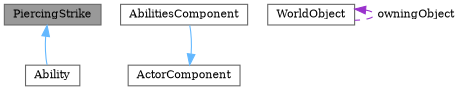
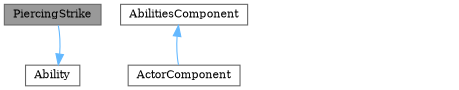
node "WorldObject": removed
edge "AbilitiesComponent" -> "ActorComponent": reversed
edge "Ability" -> "PiercingStrike": reversed
